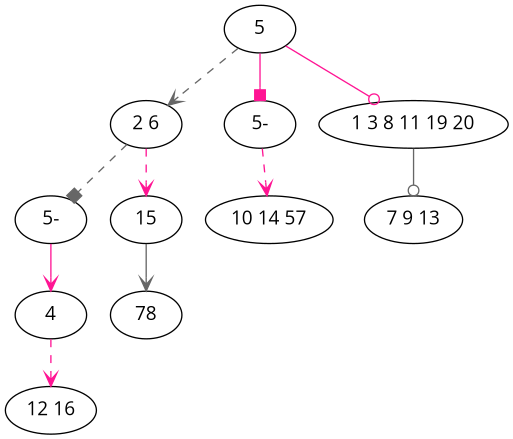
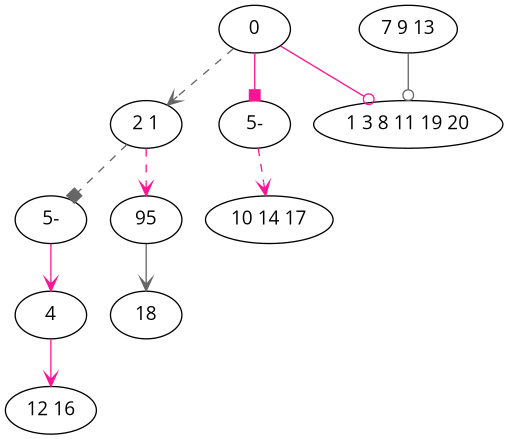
node "5": label "5" -> "0"
node "2 6": label "2 6" -> "2 1"
edge "1 3 8 11 19 20" -> "7 9 13": reversed
node "15": label "15" -> "95"
node "10 14 57": label "10 14 57" -> "10 14 17"
node "78": label "78" -> "18"
edge "4" -> "12 16": style dashed -> solid
